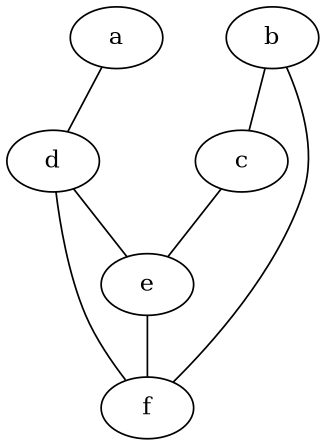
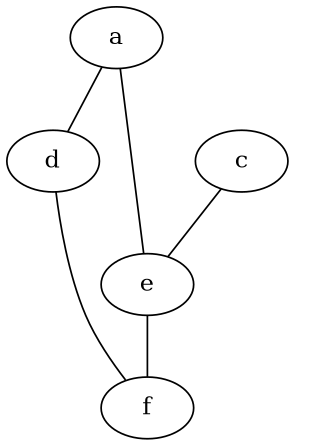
node "b": removed
edge "d" -- "e": now "a" -- "e"
